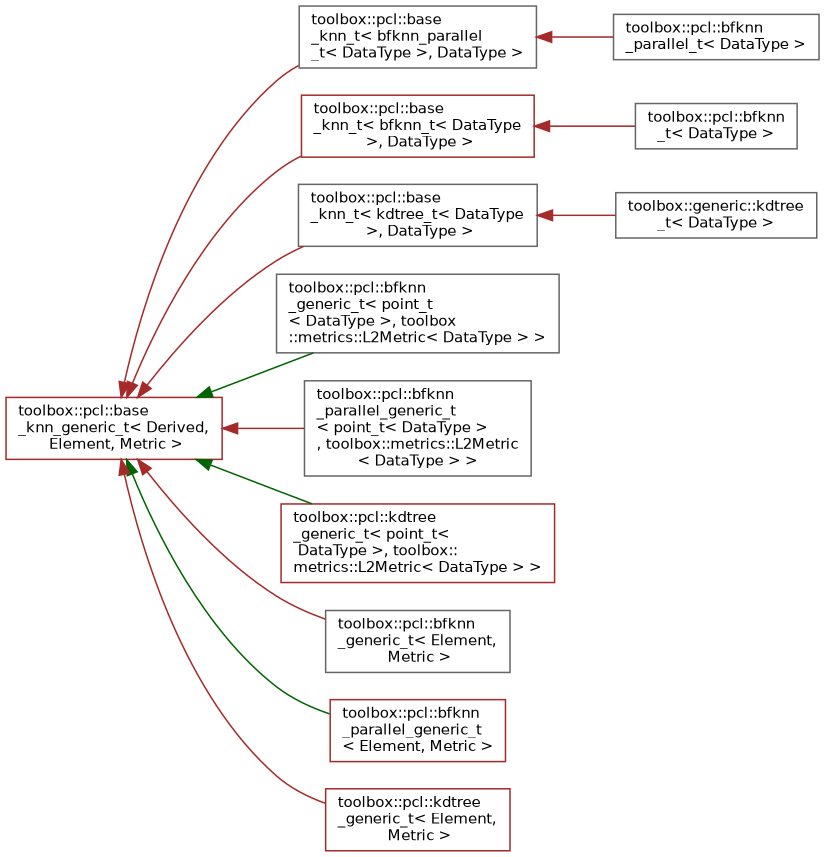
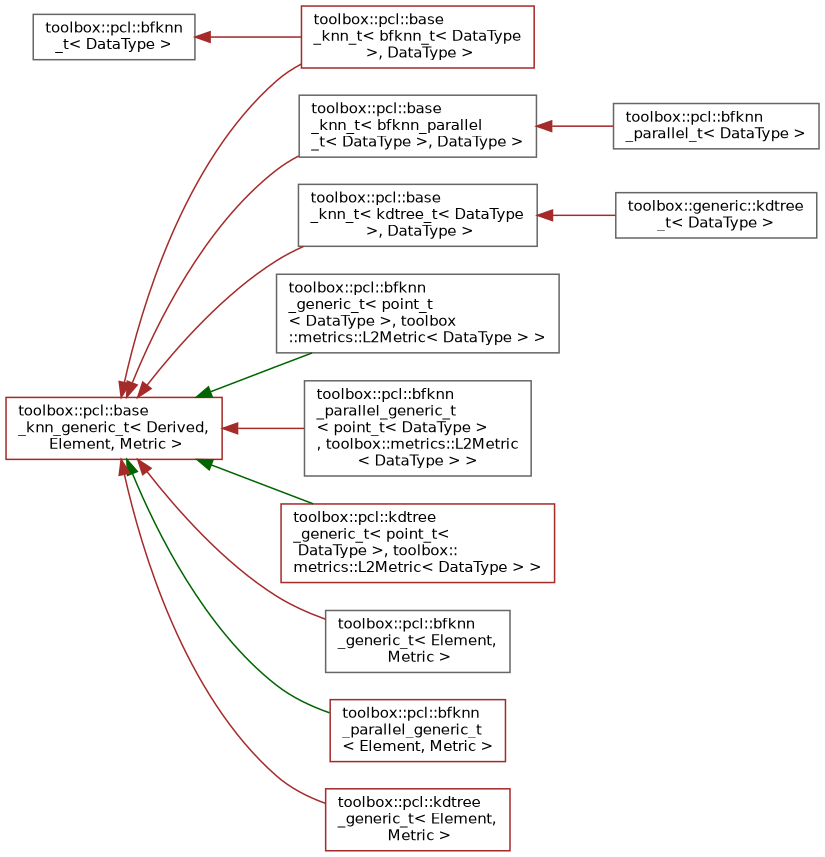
edge "toolbox::pcl::bfknn _t< DataType >" -> "toolbox::pcl::base _knn_t< bfknn_t< DataType >, DataType >": reversed
